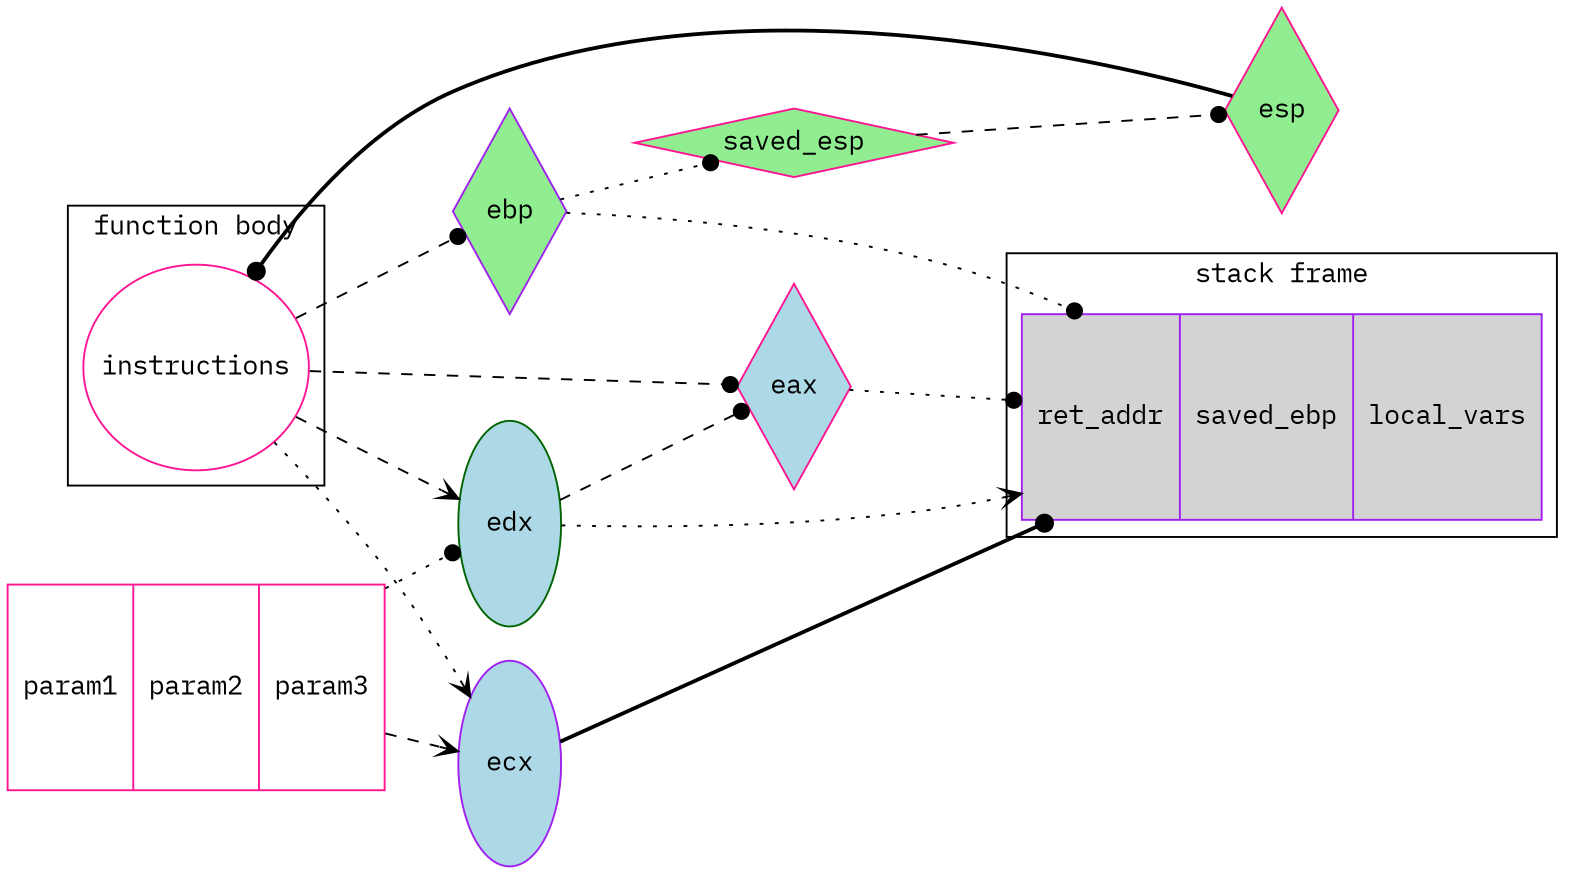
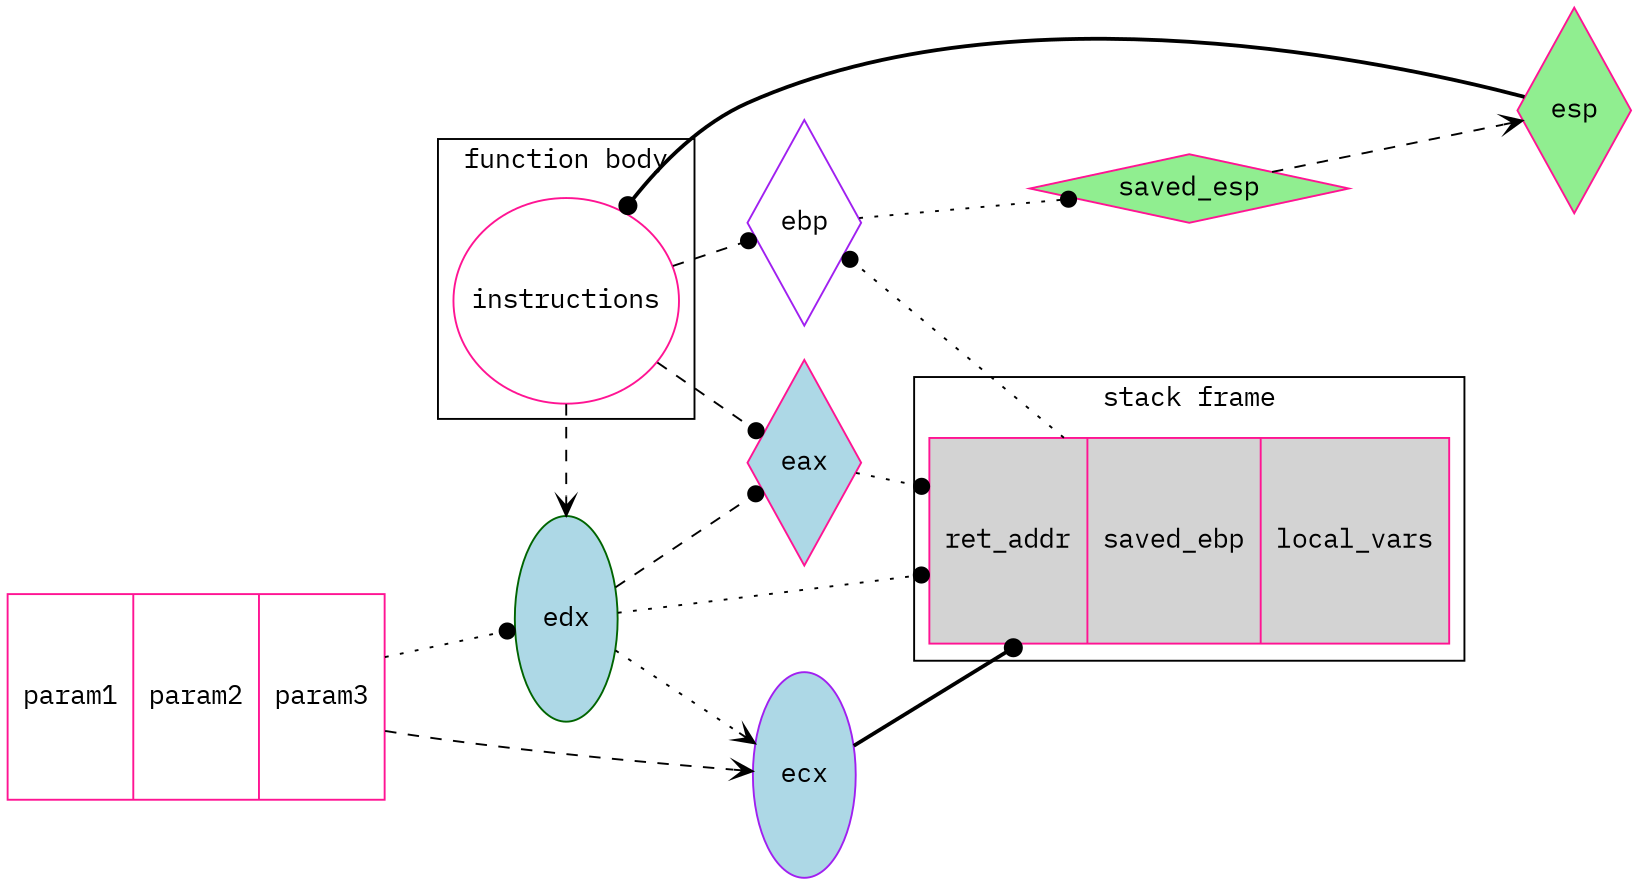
edge "saved_esp" -> "esp": arrowhead dot -> vee
node "ebp": fillcolor lightgreen -> white
edge "ebp" -> "ret_addr": reversed
node "ret_addr": color purple -> deeppink
edge "edx" -> "ret_addr": arrowhead vee -> dot
edge "instructions" -> "ecx": now "edx" -> "ecx"
